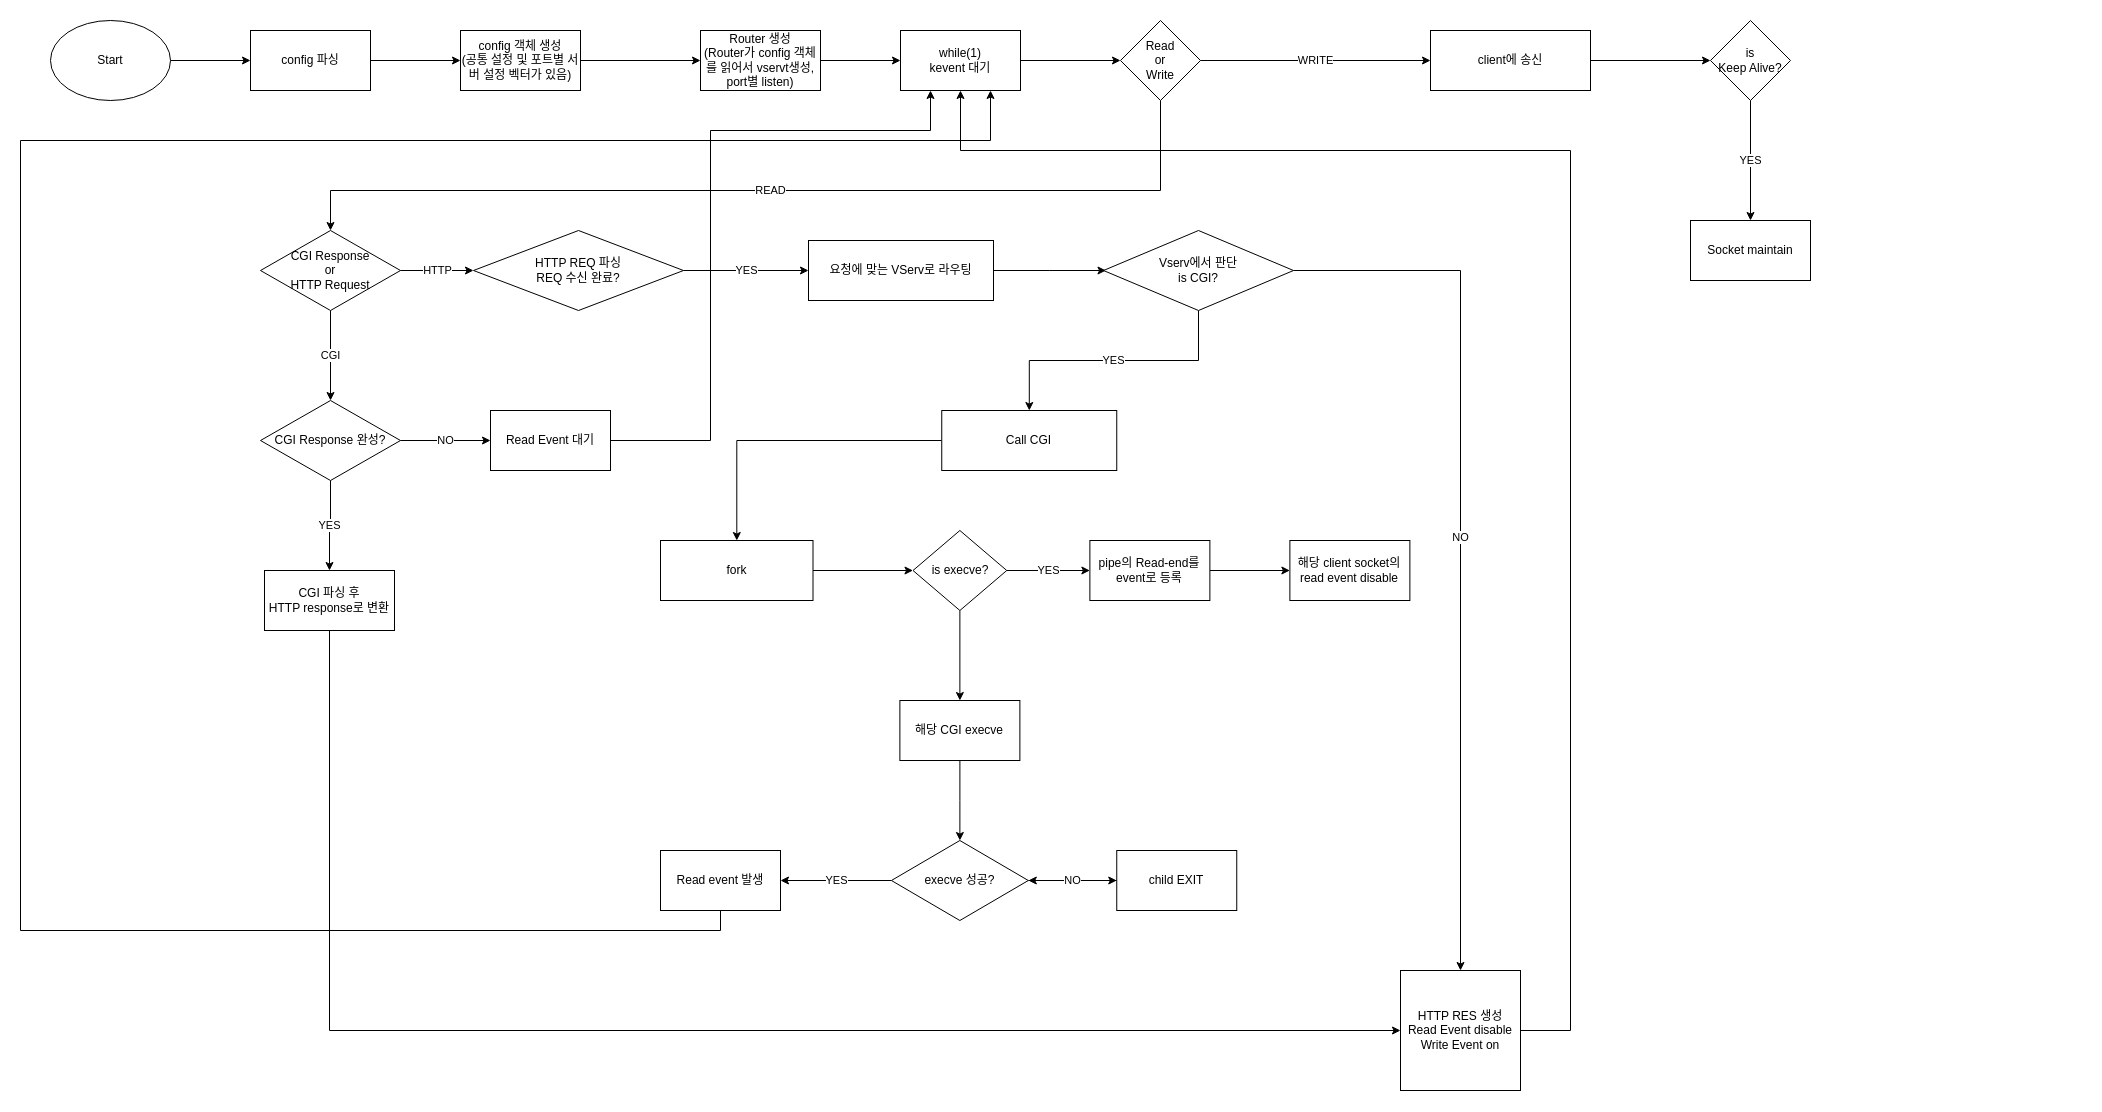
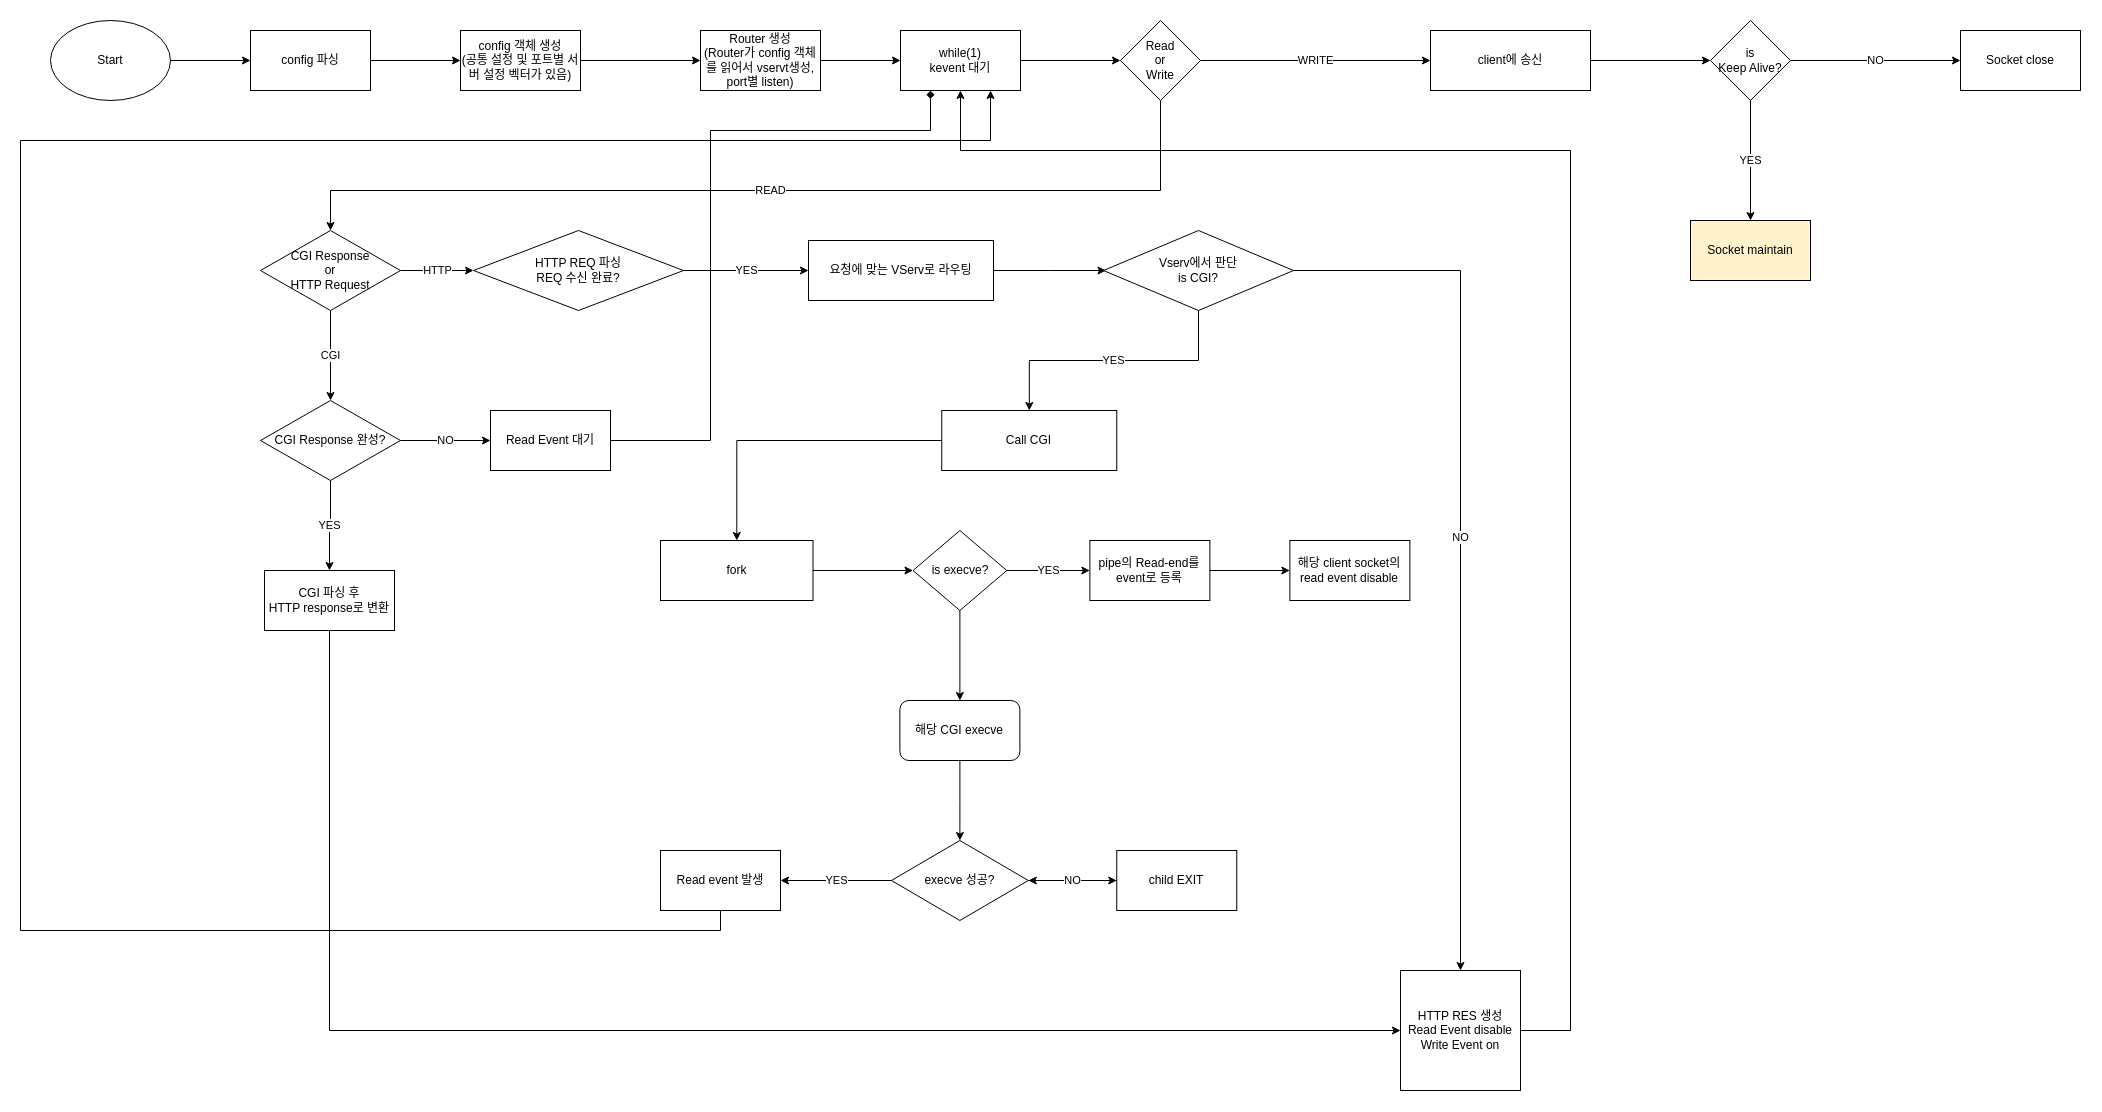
edge "is Keep Alive?" -> "Socket close": added, label "NO"
node "Socket close": added
edge "Read Event 대기" -> "while(1) kevent 대기": arrowhead classic -> diamond
node "Socket maintain": fillcolor #ffffff -> #fff2cc
node "해당 CGI execve": shape rectangle -> rounded rectangle
